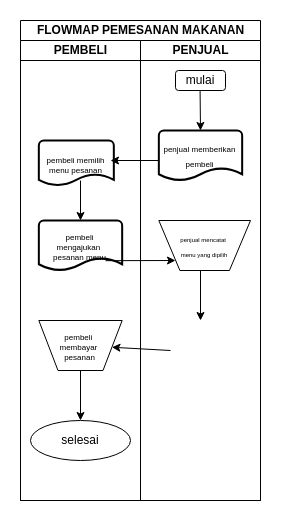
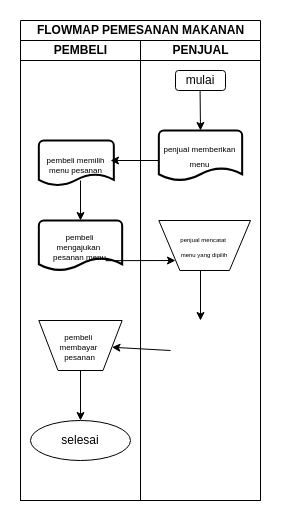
node "penjual memberikan pembeli": label "penjual memberikan pembeli" -> "penjual memberikan menu"
